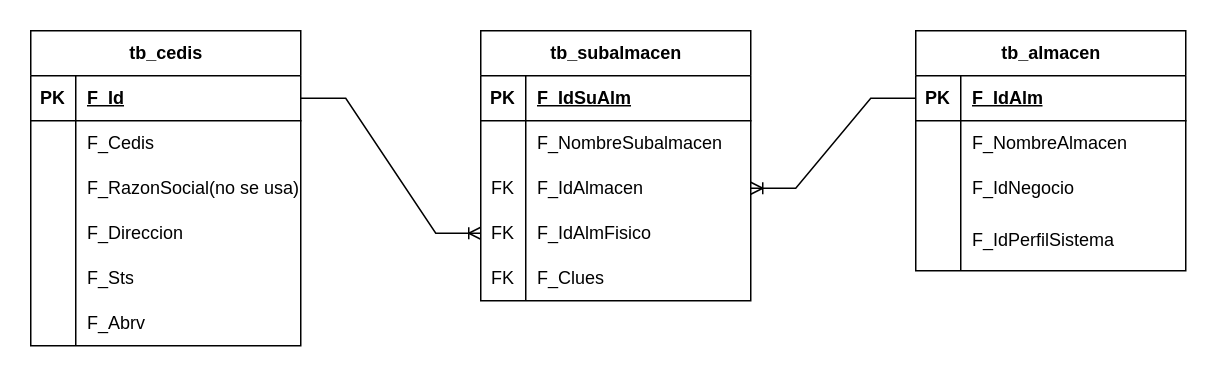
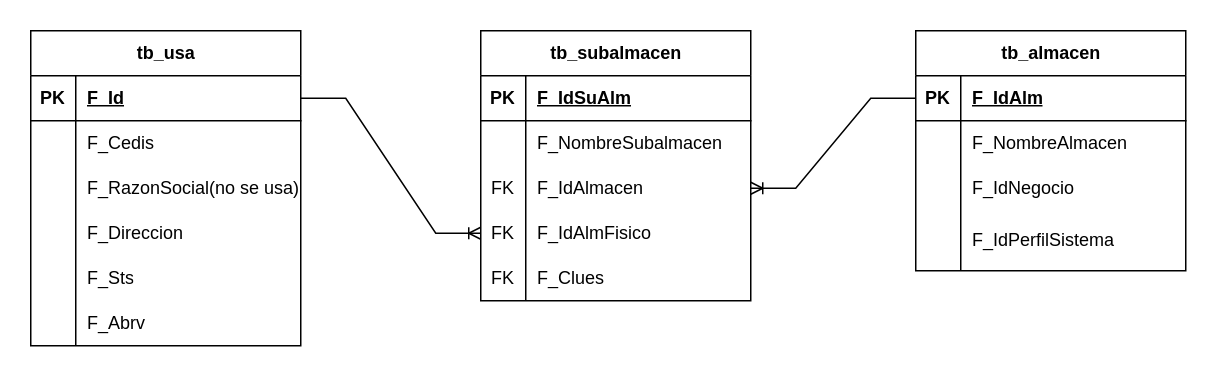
node "tb_cedis": label "tb_cedis" -> "tb_usa"
